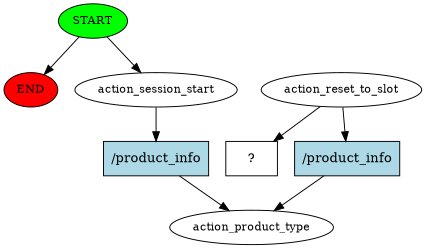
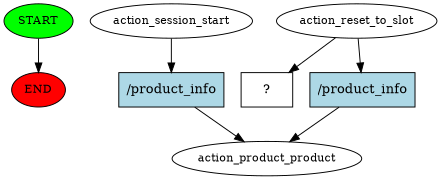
edge "START" -> "action_session_start": removed
node "action_product_type": label "action_product_type" -> "action_product_product"
